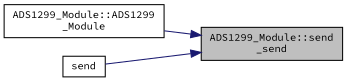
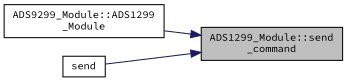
node "ADS1299_Module::ADS1299 _Module": label "ADS1299_Module::ADS1299 _Module" -> "ADS9299_Module::ADS1299 _Module"
node "ADS1299_Module::send _send": label "ADS1299_Module::send _send" -> "ADS1299_Module::send _command"
